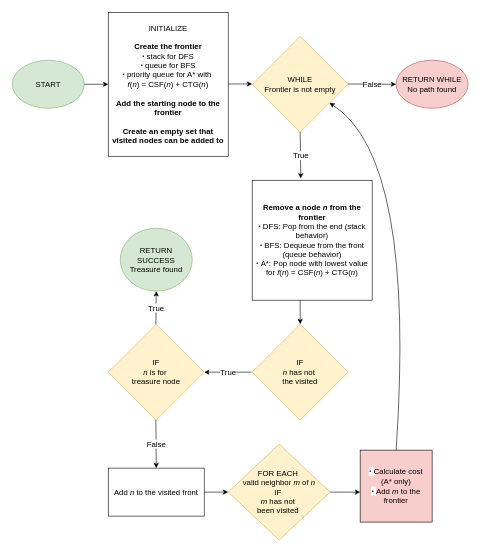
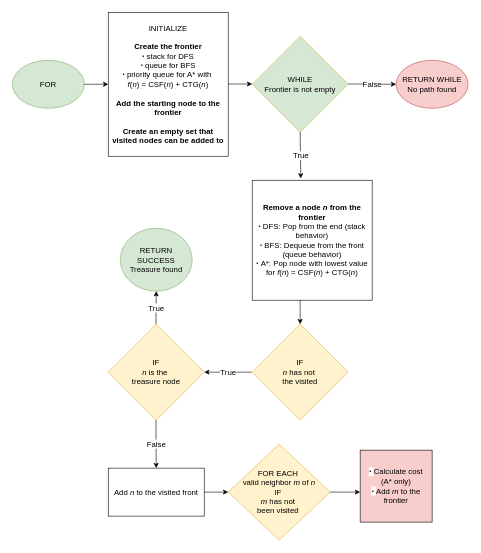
node "START": label "START" -> "FOR"
node "WHILE Frontier is not empty": fillcolor #fff2cc -> #d5e8d4
edge "• Calculate cost (A* only) • Add m to the frontier" -> "WHILE Frontier is not empty": removed
node "IF n is for treasure node": label "IF n is for treasure node" -> "IF n is the treasure node"
